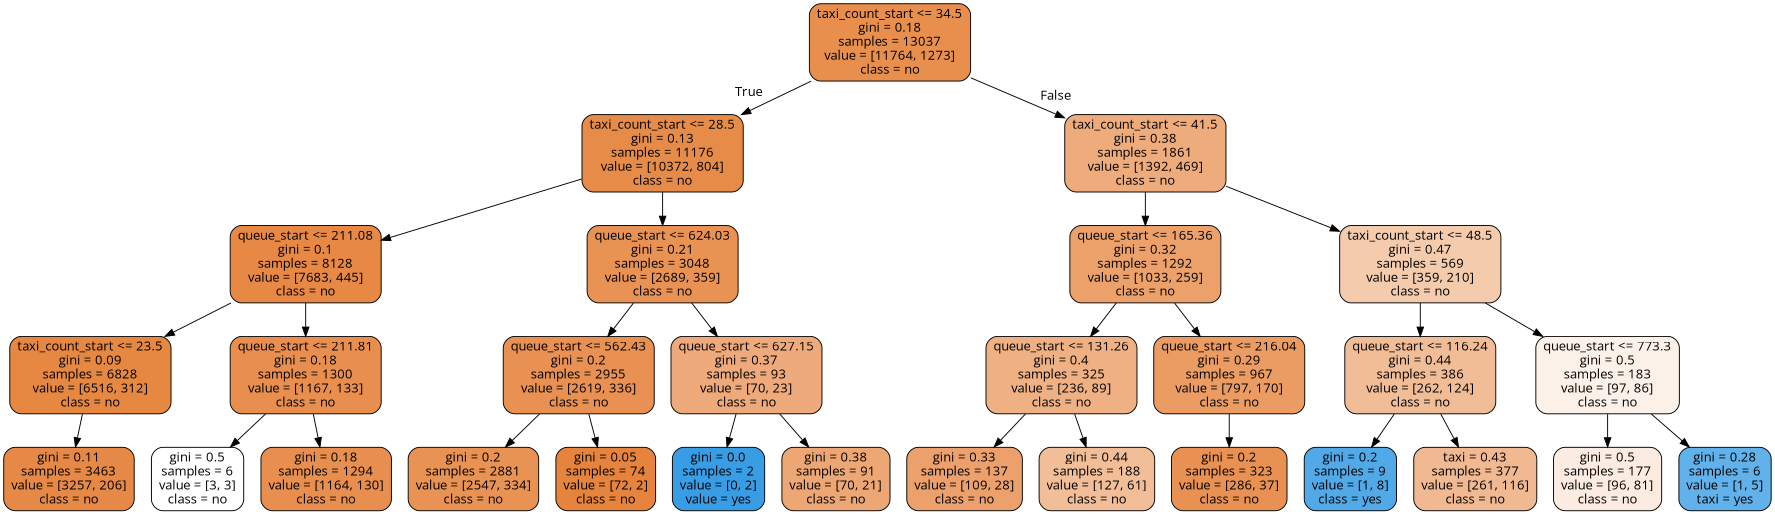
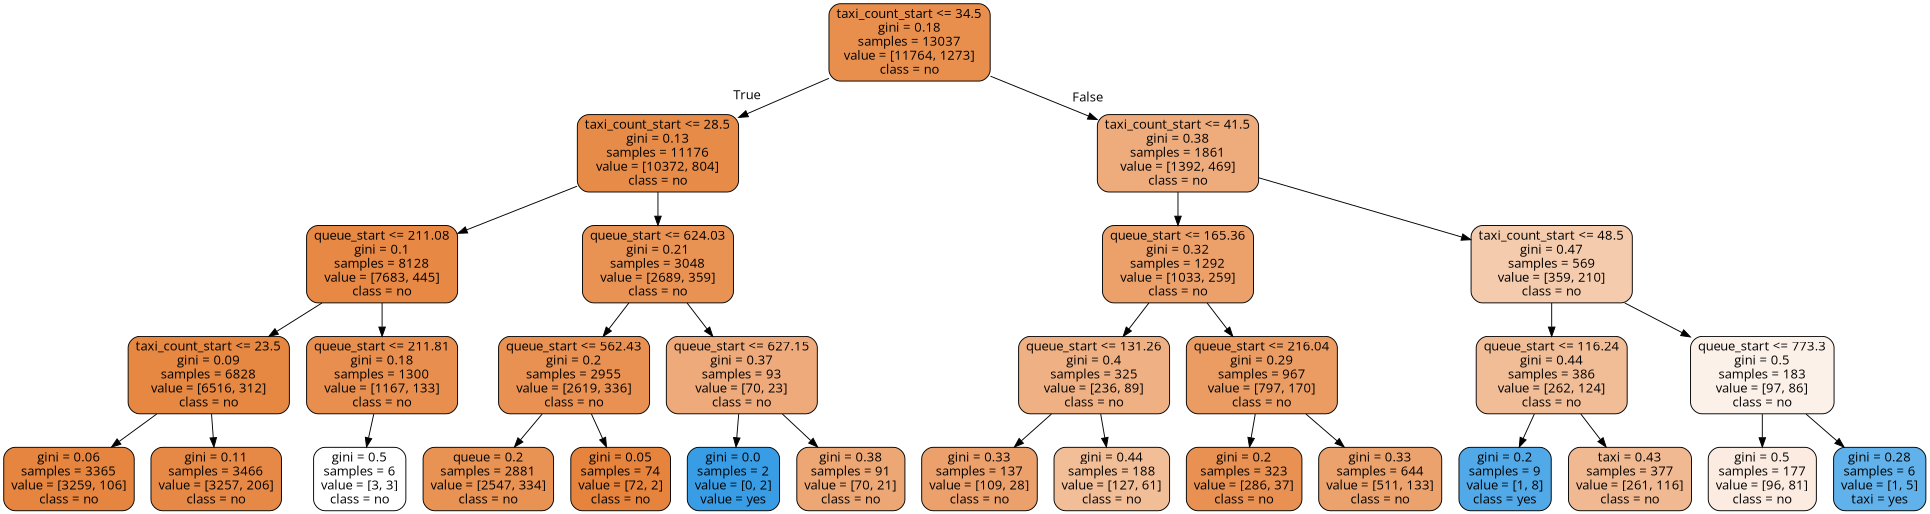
node "gini = 0.11 samples = 3463 value = [3257, 206] class = no": label "gini = 0.11 samples = 3463 value = [3257, 206] class = no" -> "gini = 0.11 samples = 3466 value = [3257, 206] class = no"
node "gini = 0.06 samples = 3365 value = [3259, 106] class = no": added
node "gini = 0.18 samples = 1294 value = [1164, 130] class = no": removed
node "gini = 0.2 samples = 2881 value = [2547, 334] class = no": label "gini = 0.2 samples = 2881 value = [2547, 334] class = no" -> "queue = 0.2 samples = 2881 value = [2547, 334] class = no"
node "gini = 0.33 samples = 644 value = [511, 133] class = no": added
